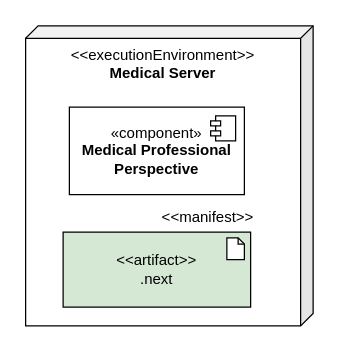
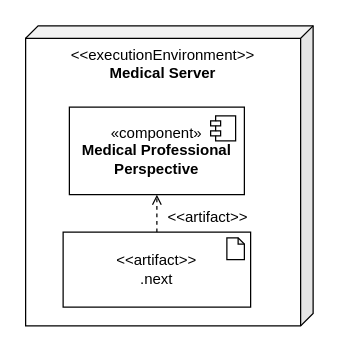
edge "<<artifact>> .next" -> "«component» Medical Professional Perspective": added
node "<<manifest>>": label "<<manifest>>" -> "<<artifact>>"
node "<<artifact>> .next": fillcolor #d5e8d4 -> #ffffff
